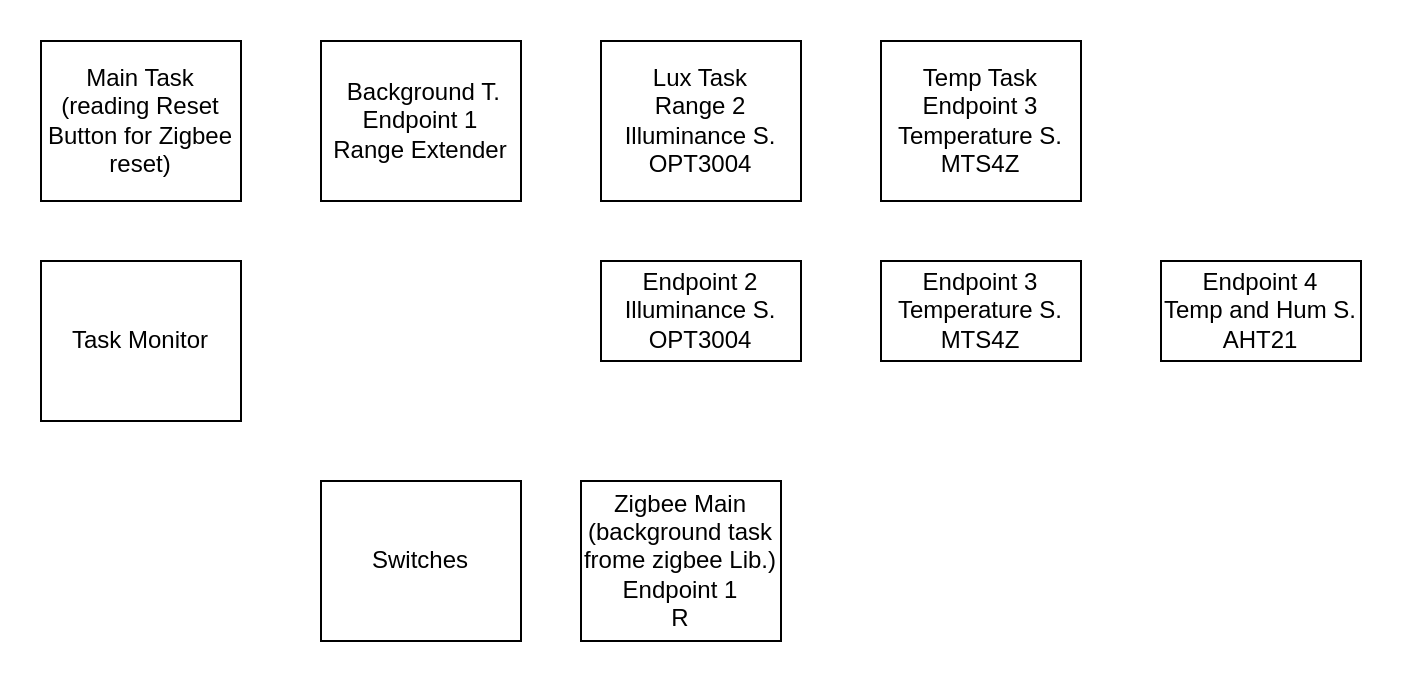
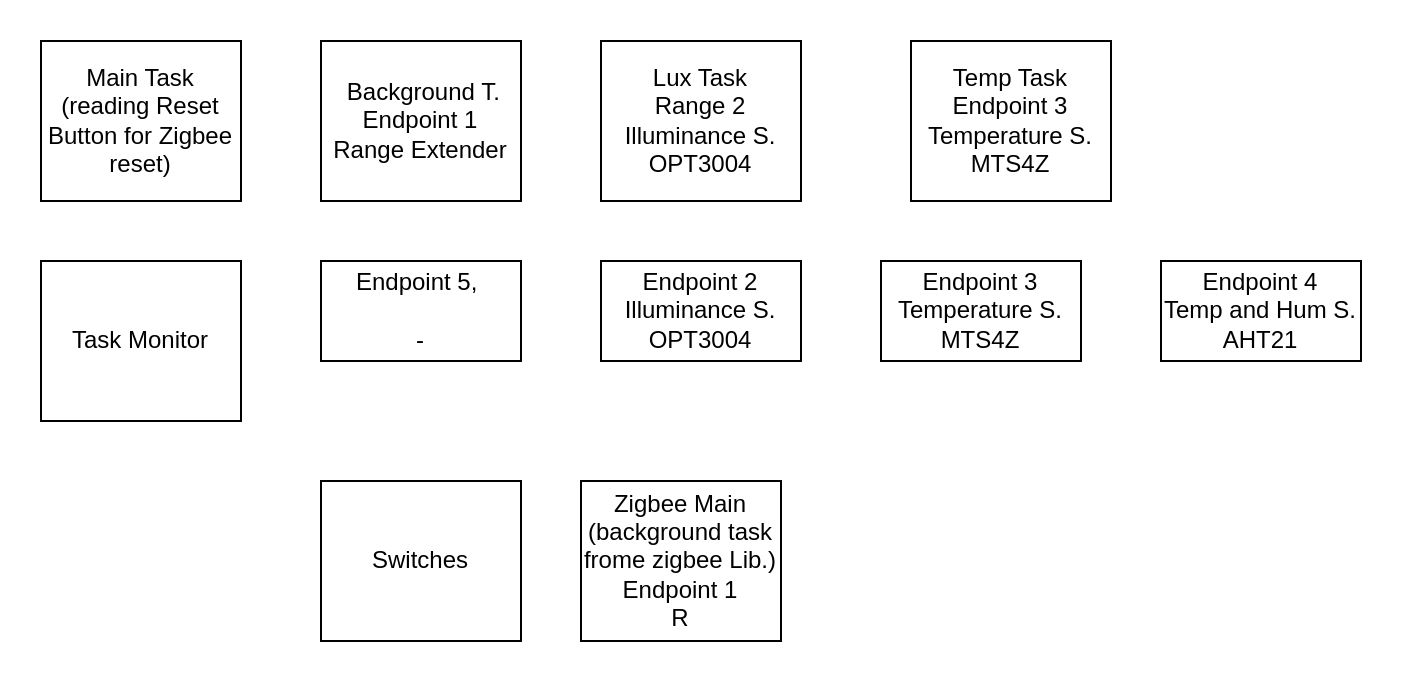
node "Temp Task Endpoint 3 Temperature S. MTS4Z": moved (981, 121) -> (1011, 121)
node "Endpoint 5, -": added
